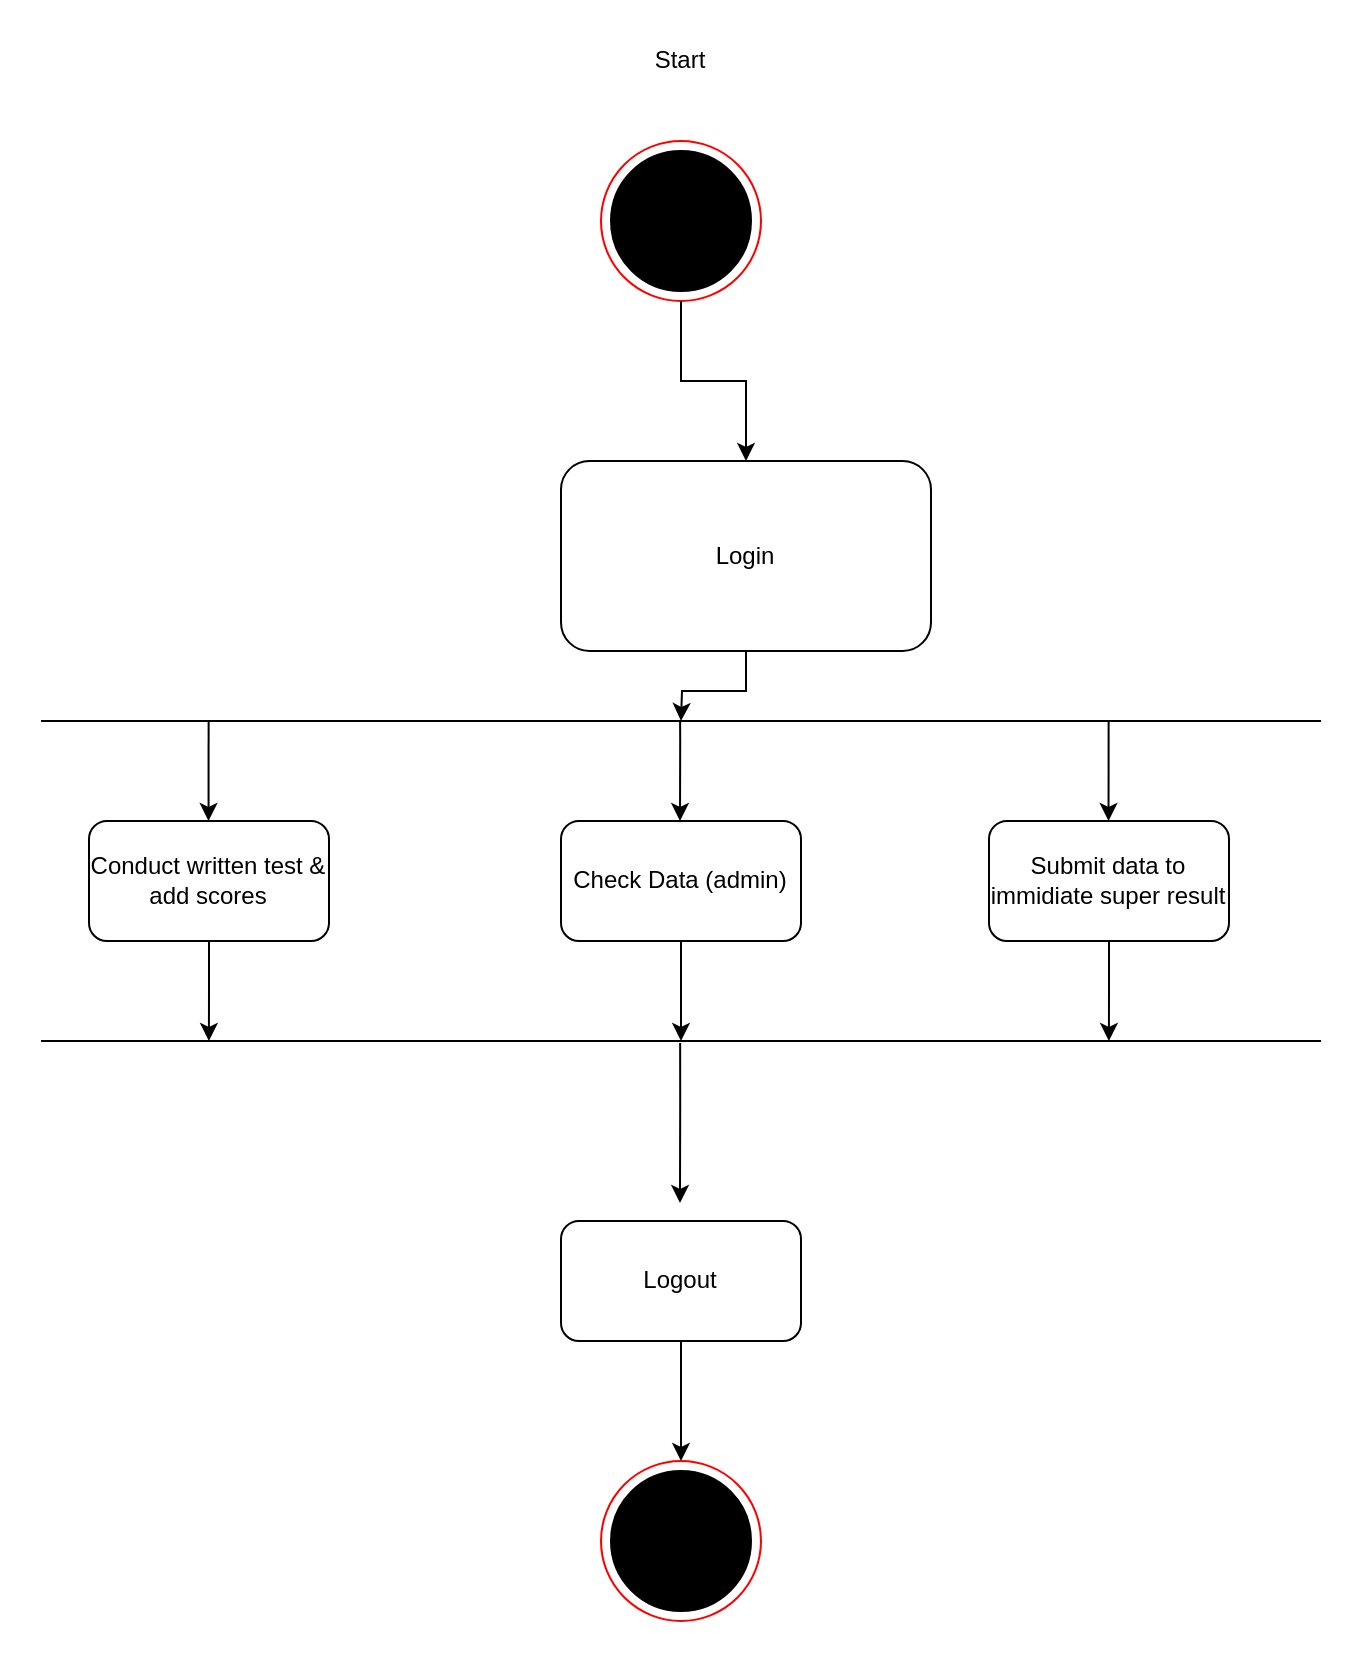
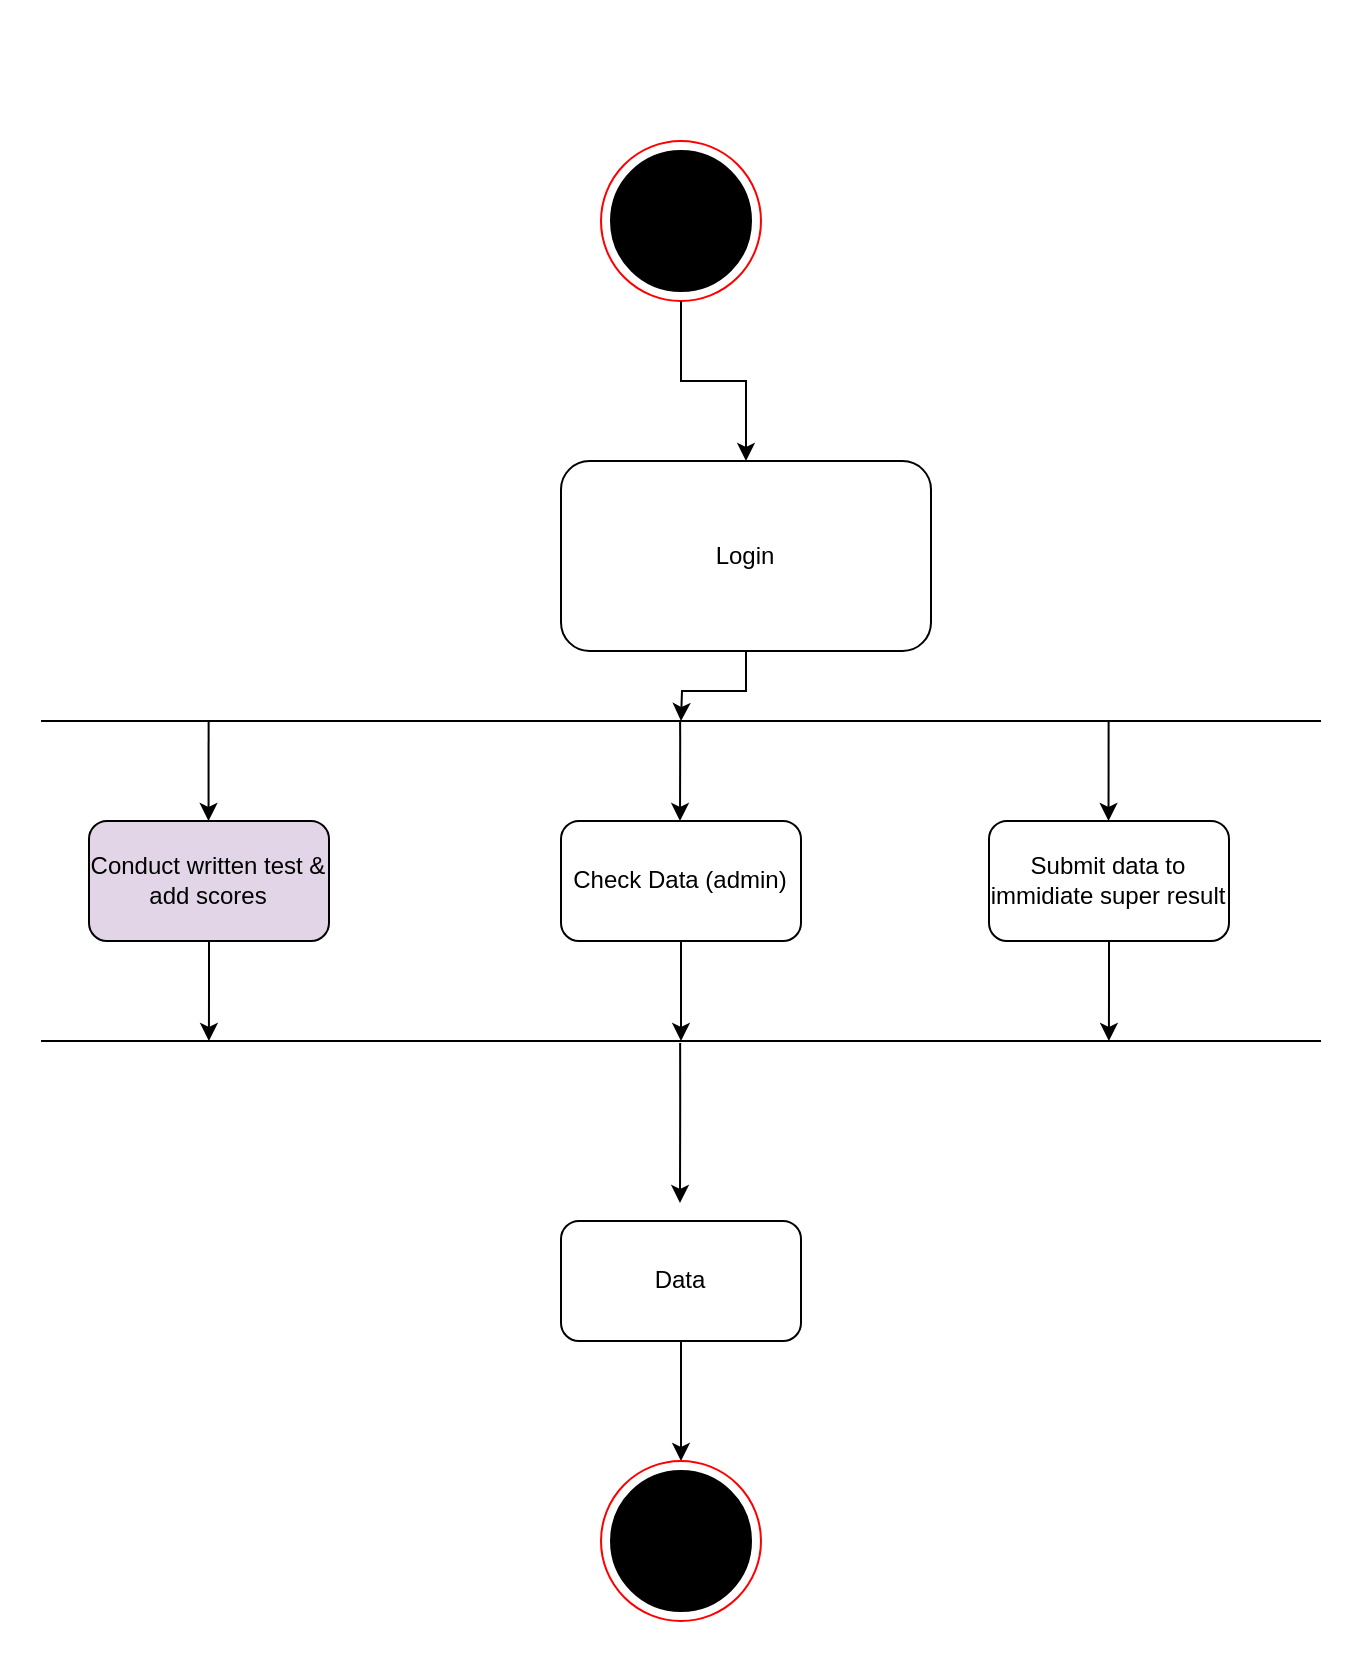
node "Start": removed
node "Conduct written test & add scores": fillcolor #ffffff -> #e1d5e7
node "Logout": label "Logout" -> "Data"
